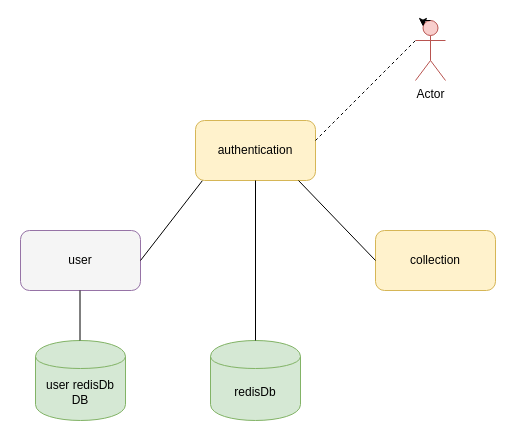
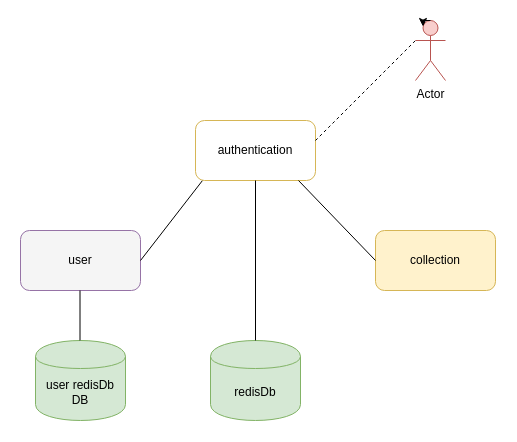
node "authentication": fillcolor #fff2cc -> #ffffff
